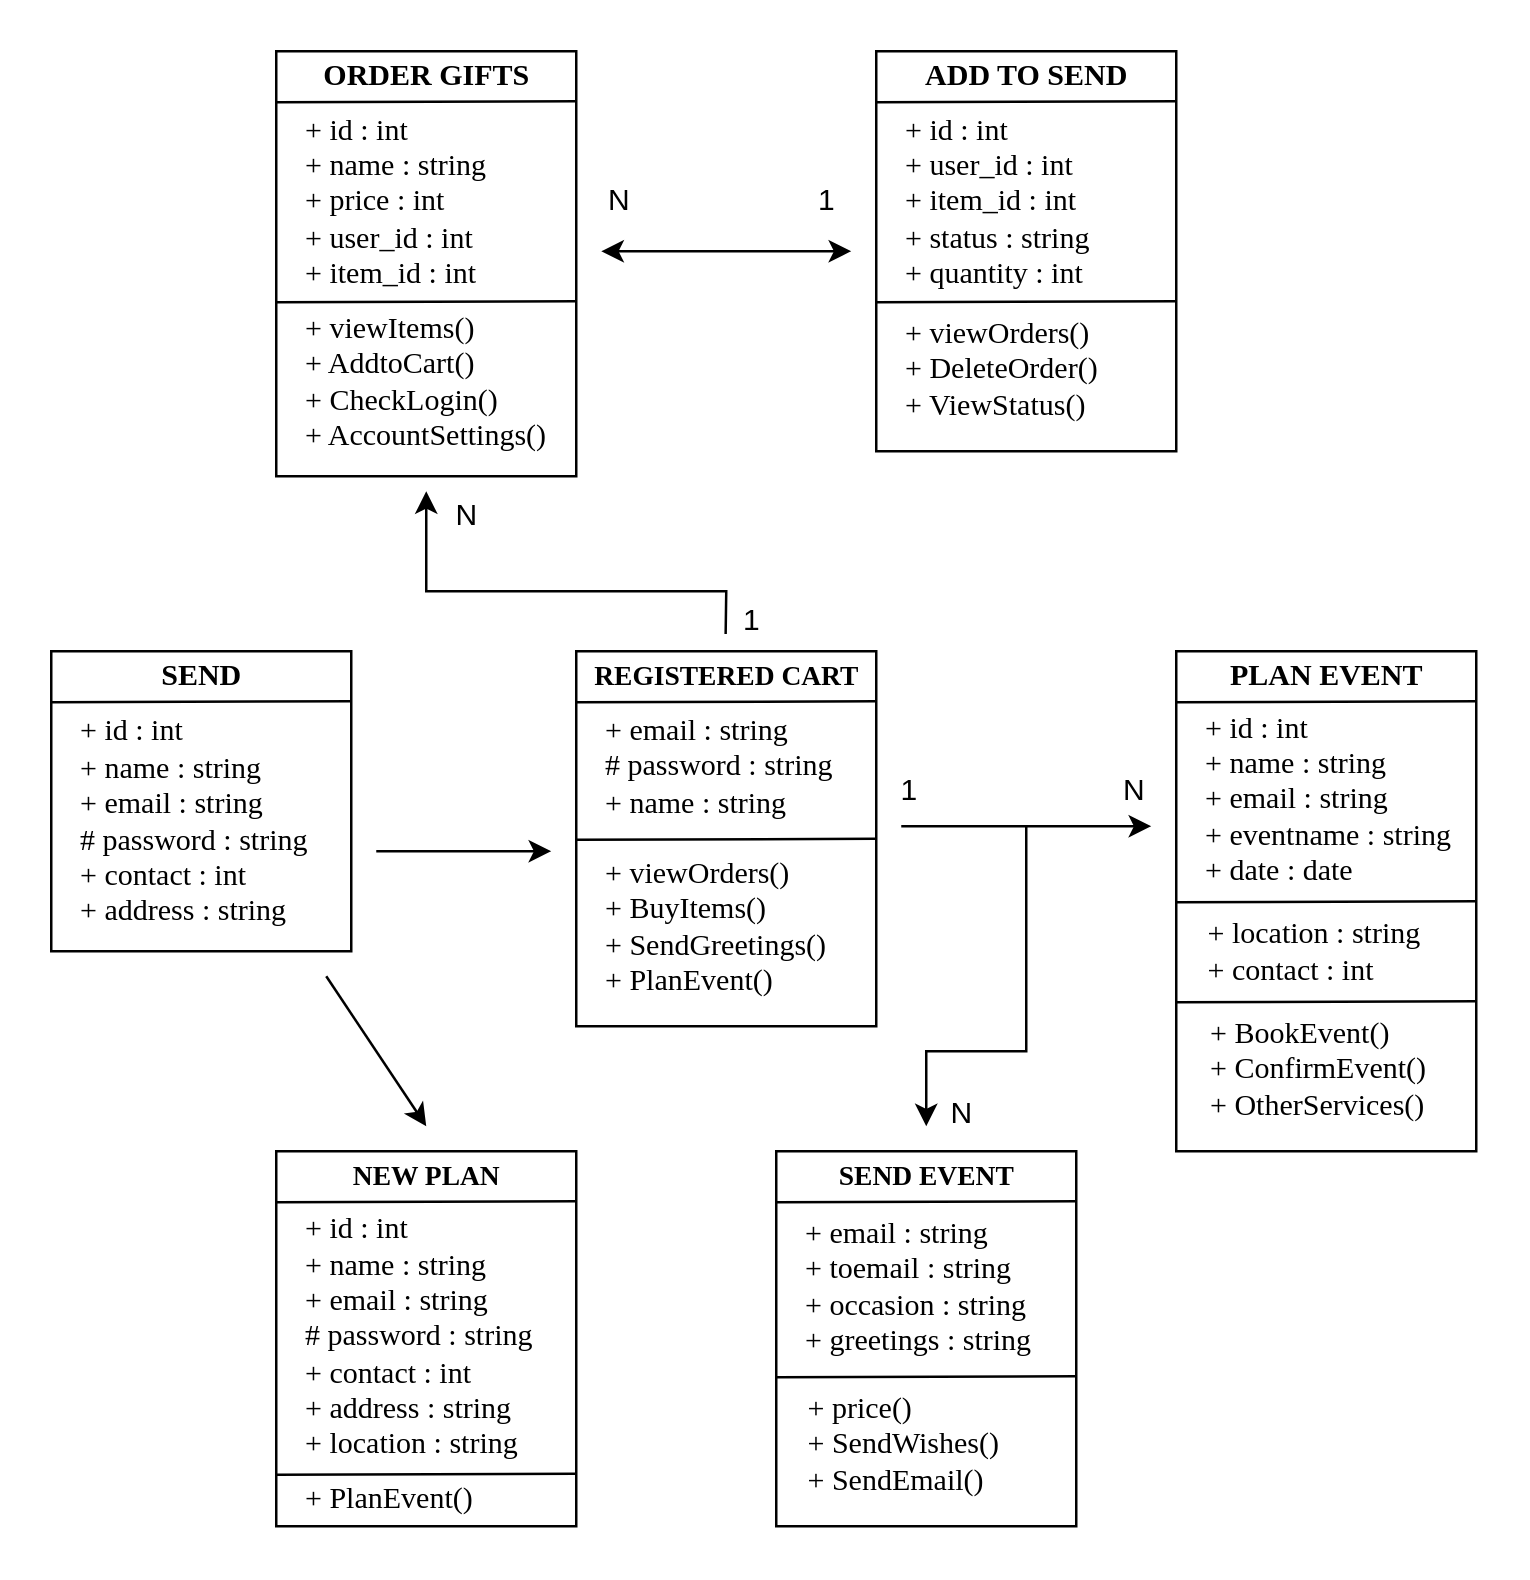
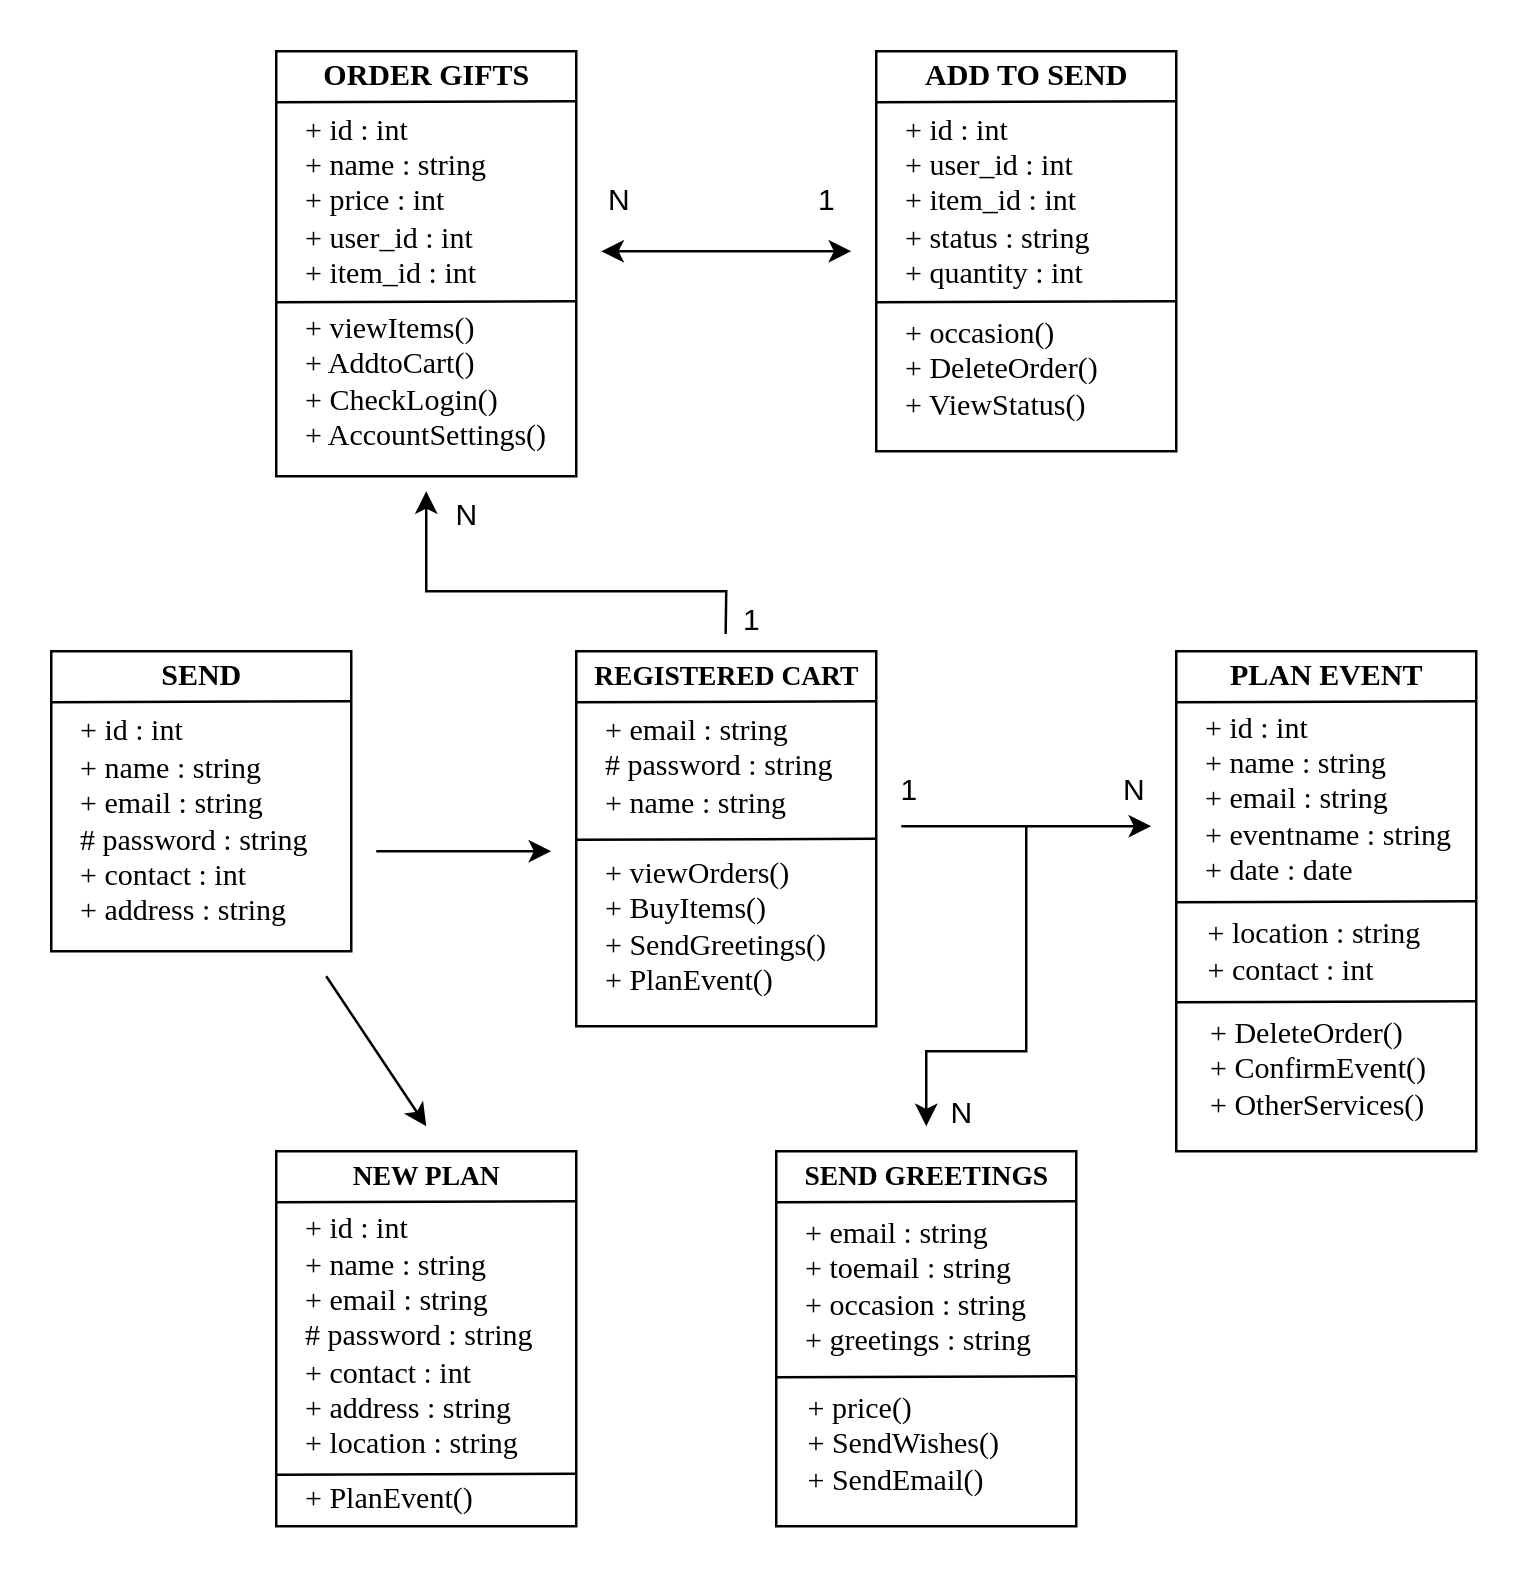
node "+ viewOrders() + DeleteOrder() + ViewStatus()": label "+ viewOrders() + DeleteOrder() + ViewStatus()" -> "+ occasion() + DeleteOrder() + ViewStatus()"
node "+ BookEvent() + ConfirmEvent() + OtherServices()": label "+ BookEvent() + ConfirmEvent() + OtherServices()" -> "+ DeleteOrder() + ConfirmEvent() + OtherServices()"
node "SEND EVENT": label "SEND EVENT" -> "SEND GREETINGS"
